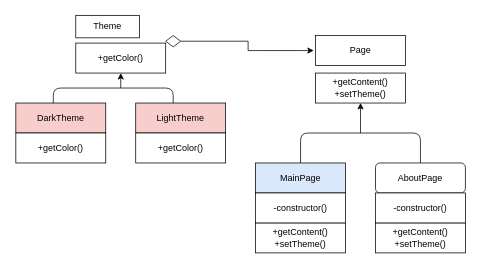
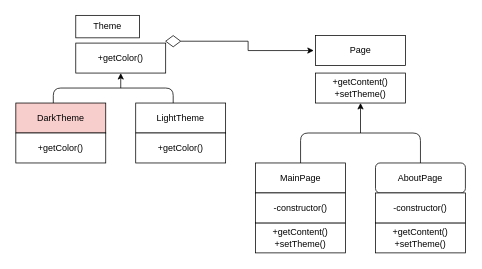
node "LightTheme": fillcolor #f8cecc -> #ffffff
node "MainPage": fillcolor #dae8fc -> #ffffff
